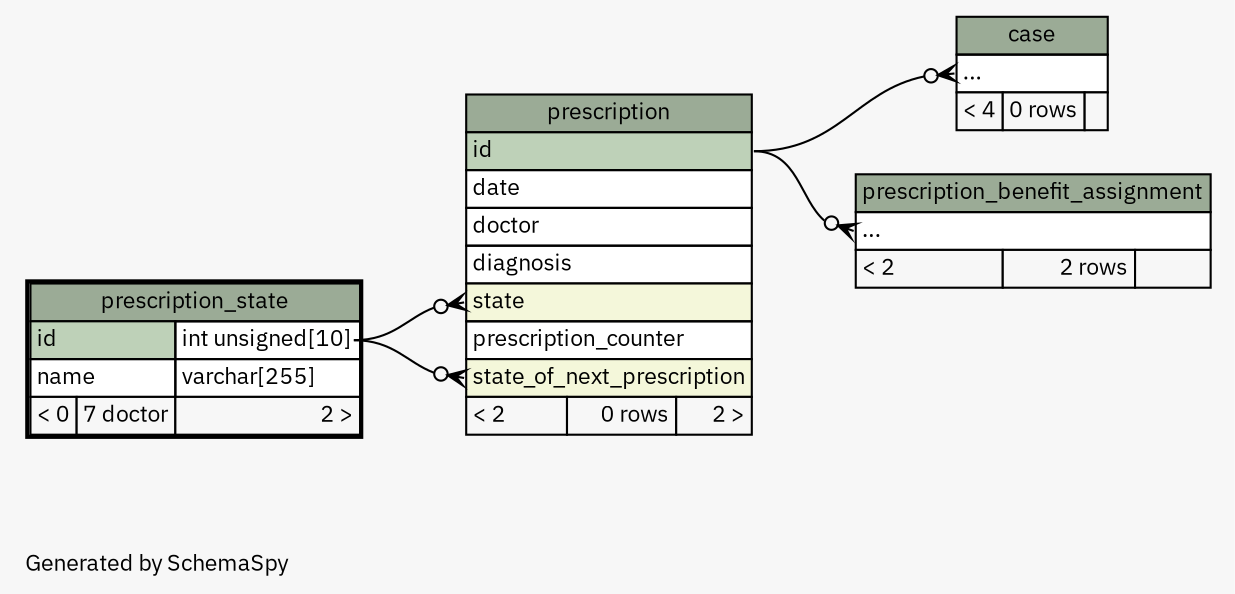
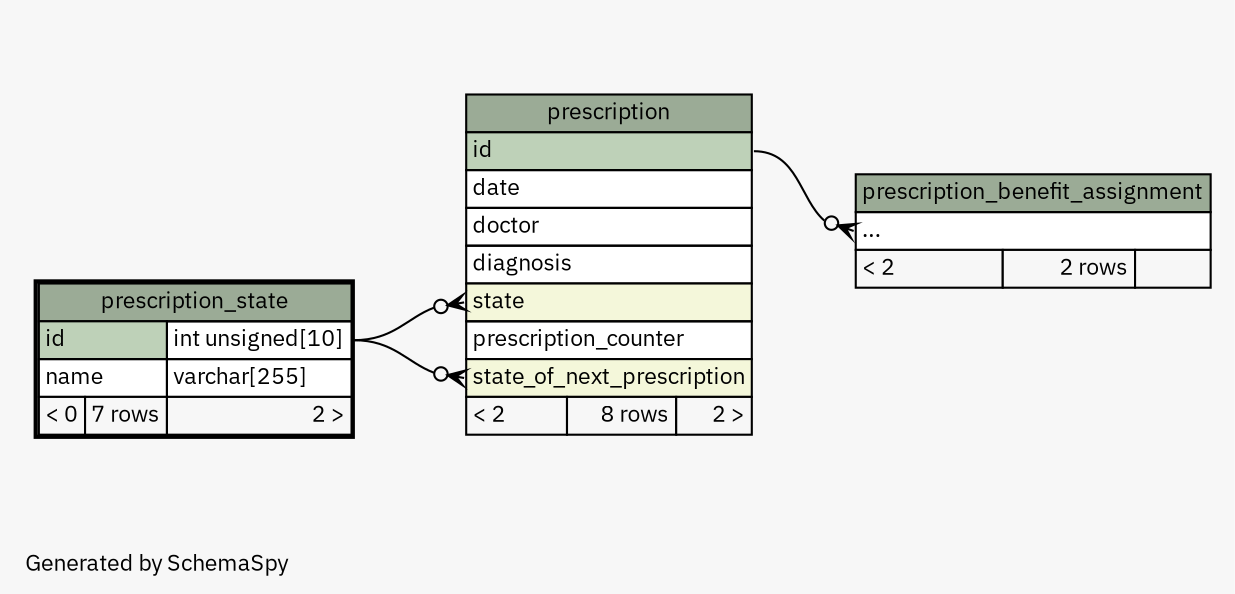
node "case": removed
node "prescription_state": text "7 doctor" -> "7 rows"
node "prescription": text "0 rows" -> "8 rows"
